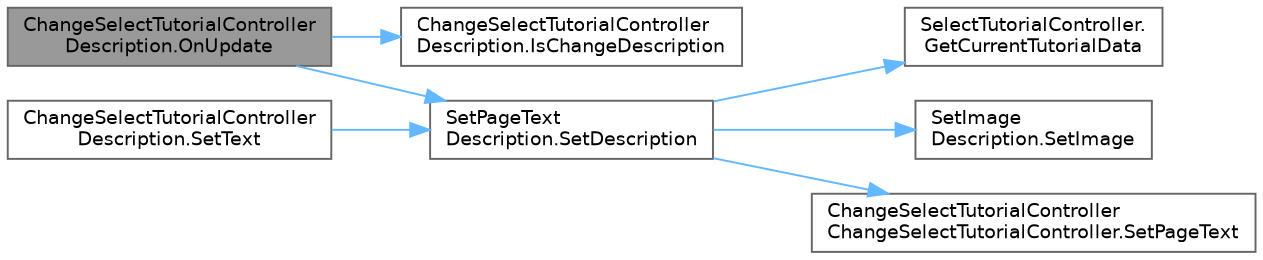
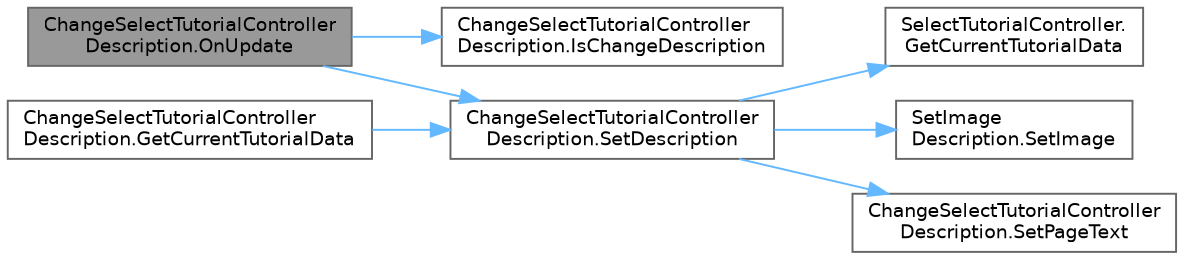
node "ChangeSelectTutorialController Description.SetText": label "ChangeSelectTutorialController Description.SetText" -> "ChangeSelectTutorialController Description.GetCurrentTutorialData"
node "SetPageText Description.SetDescription": label "SetPageText Description.SetDescription" -> "ChangeSelectTutorialController Description.SetDescription"
node "ChangeSelectTutorialController ChangeSelectTutorialController.SetPageText": label "ChangeSelectTutorialController ChangeSelectTutorialController.SetPageText" -> "ChangeSelectTutorialController Description.SetPageText"
